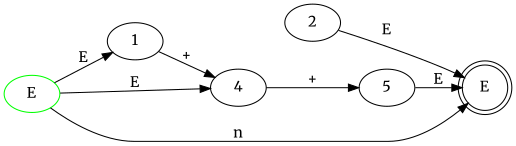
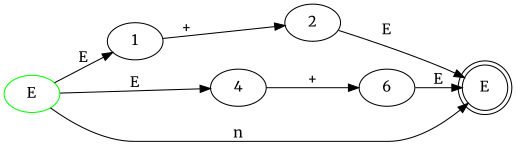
edge "1" -> "4": now "1" -> "2"
node "5": label "5" -> "6"
